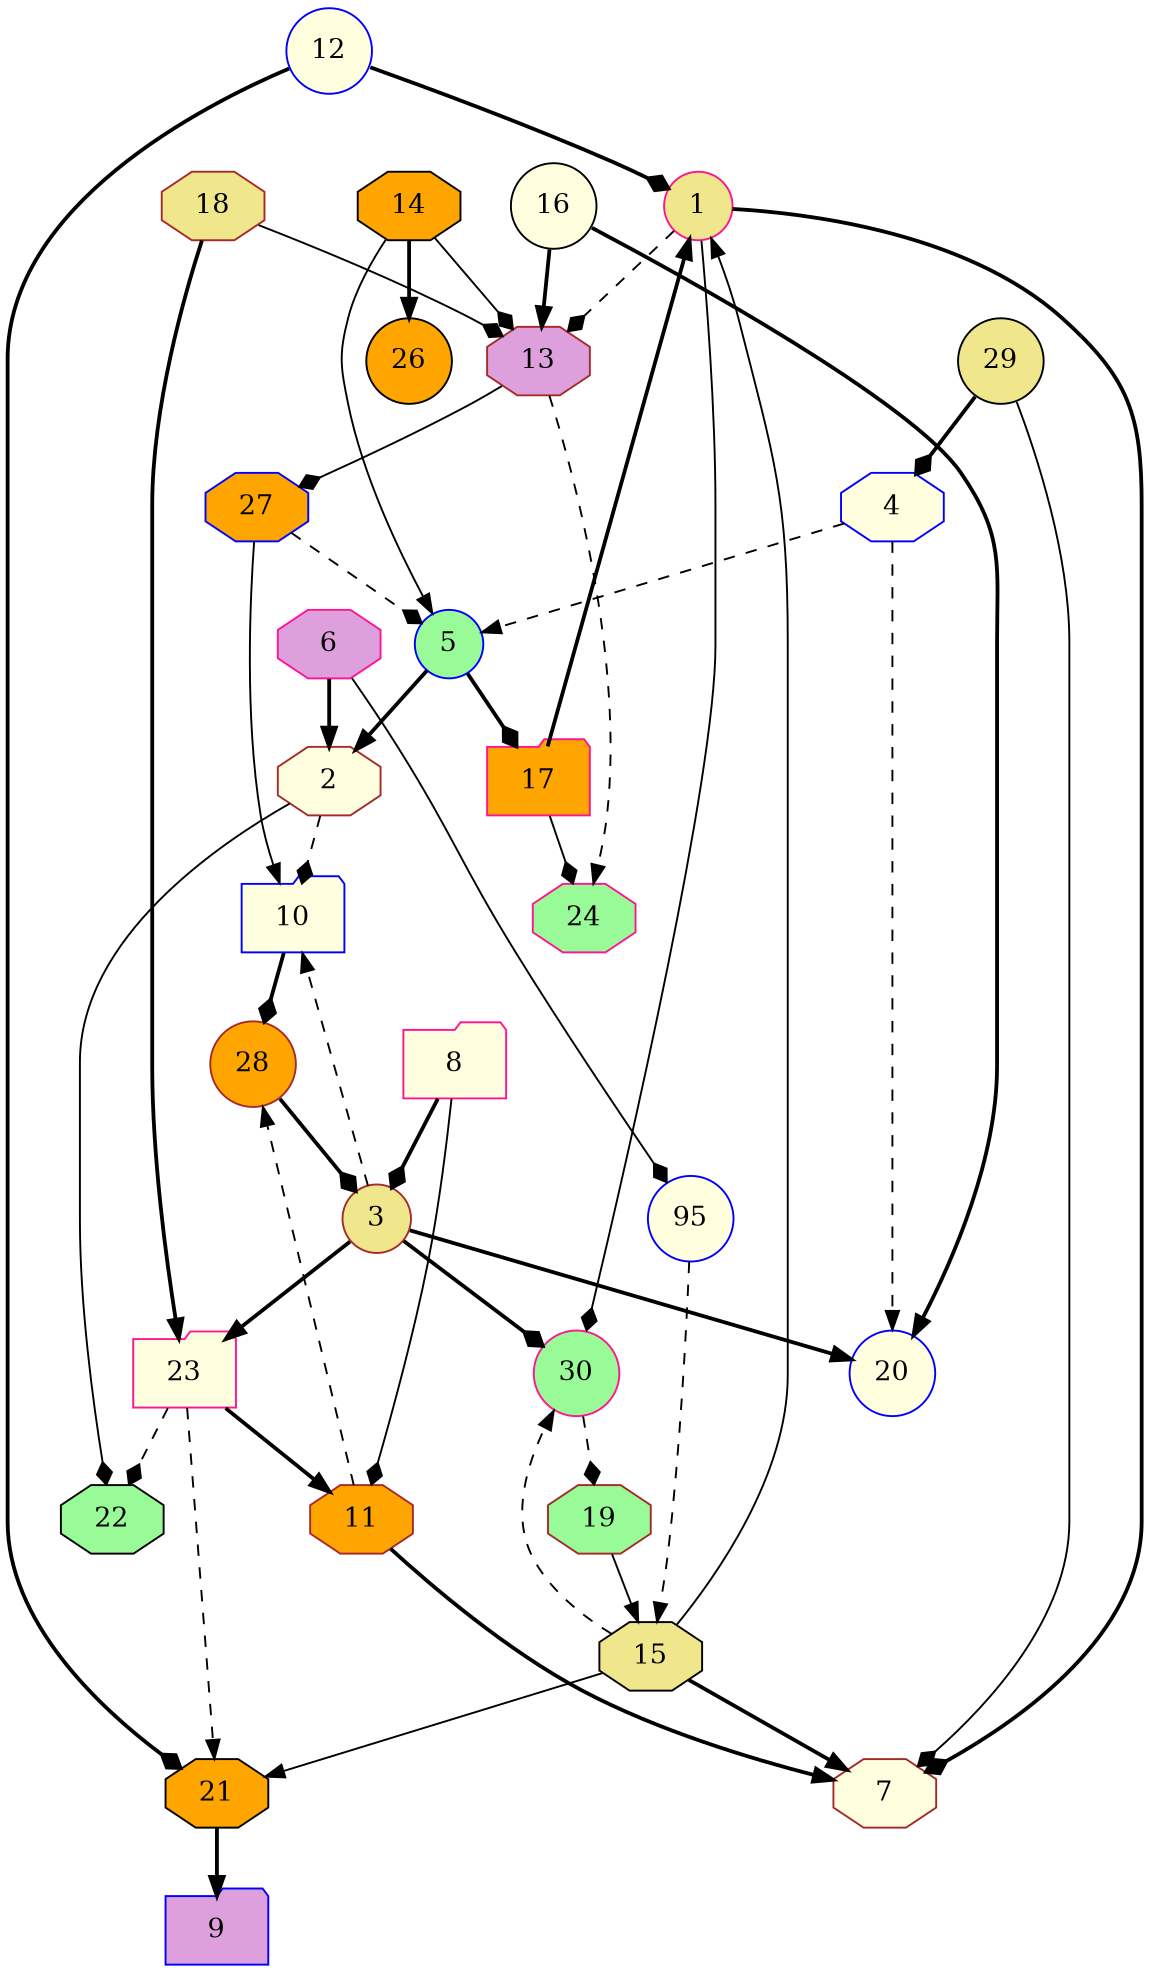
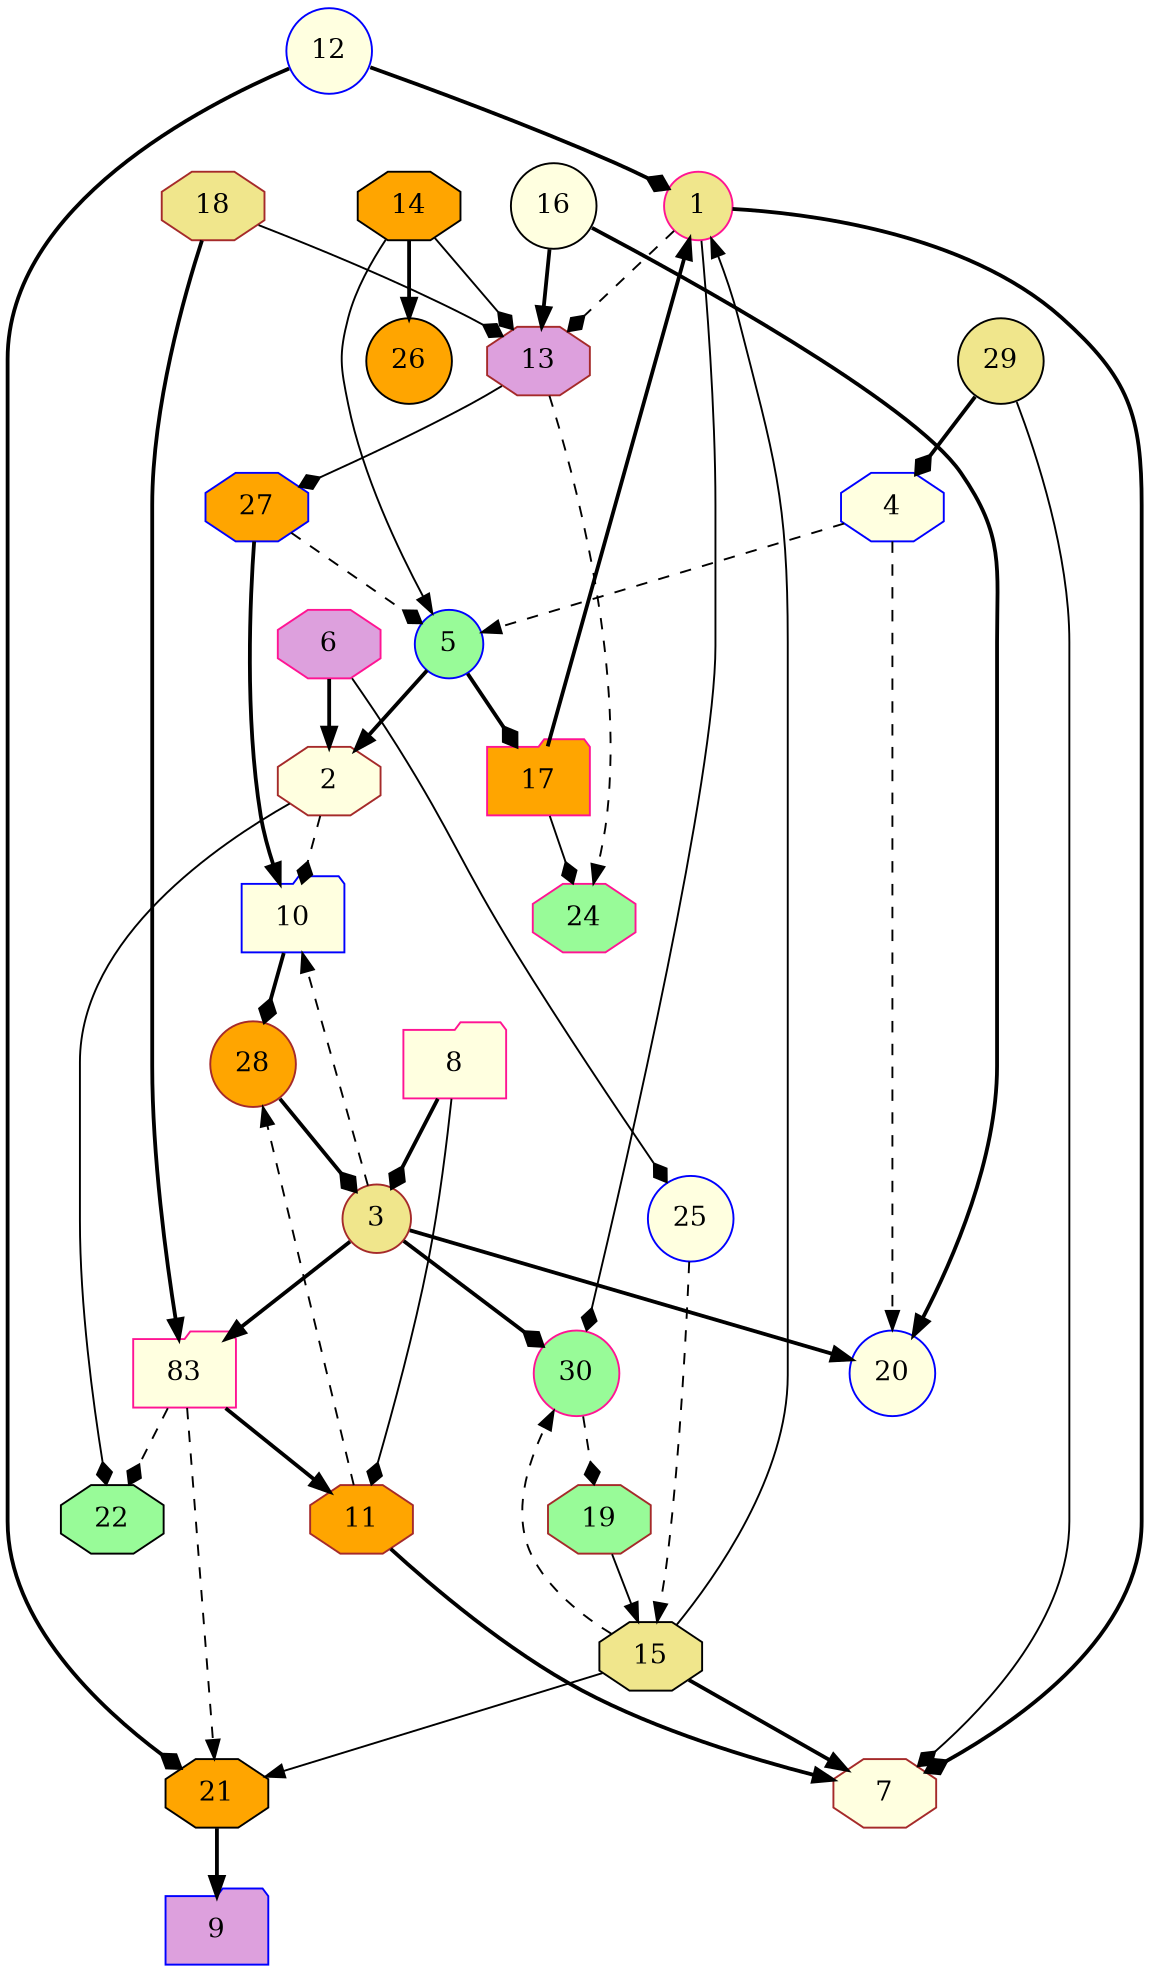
edge "27" -> "10": style solid -> bold
node "95": label "95" -> "25"
node "23": label "23" -> "83"
